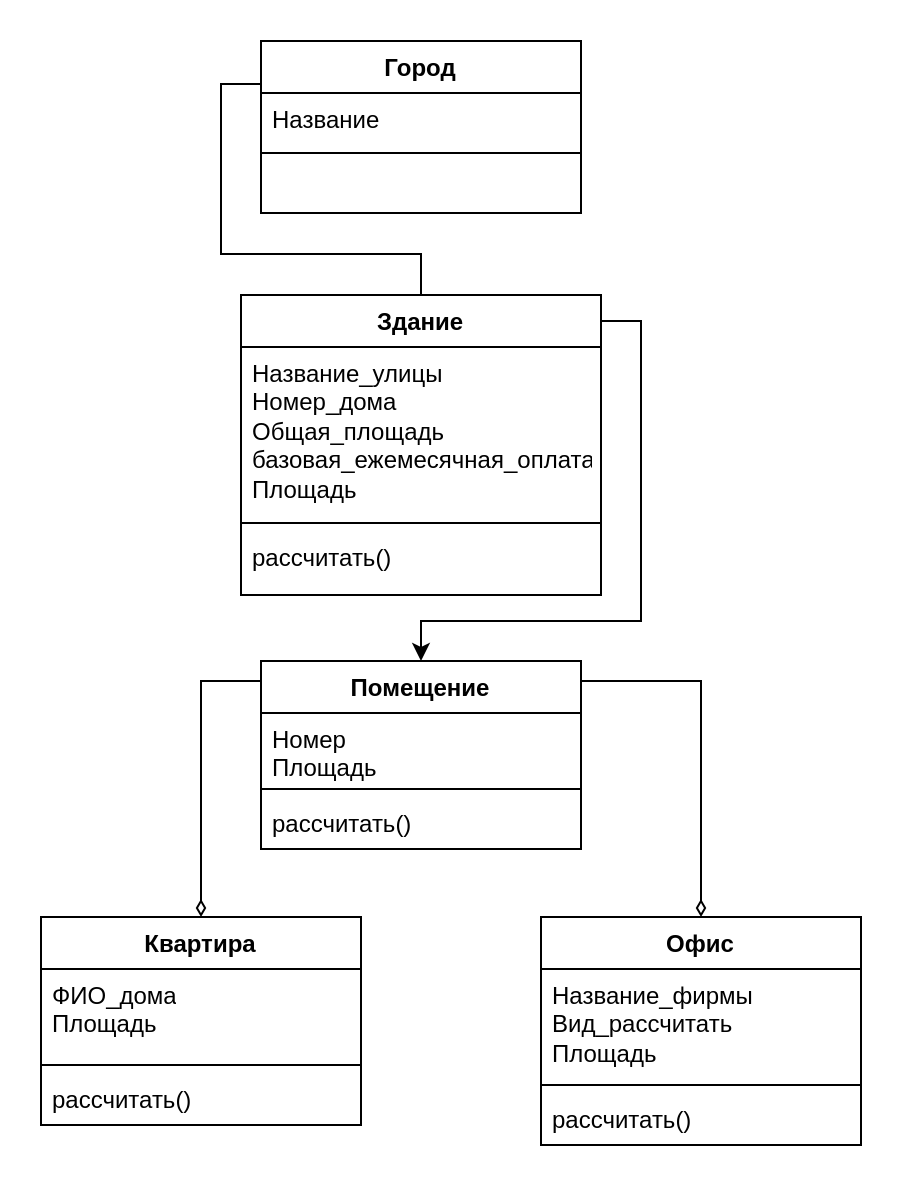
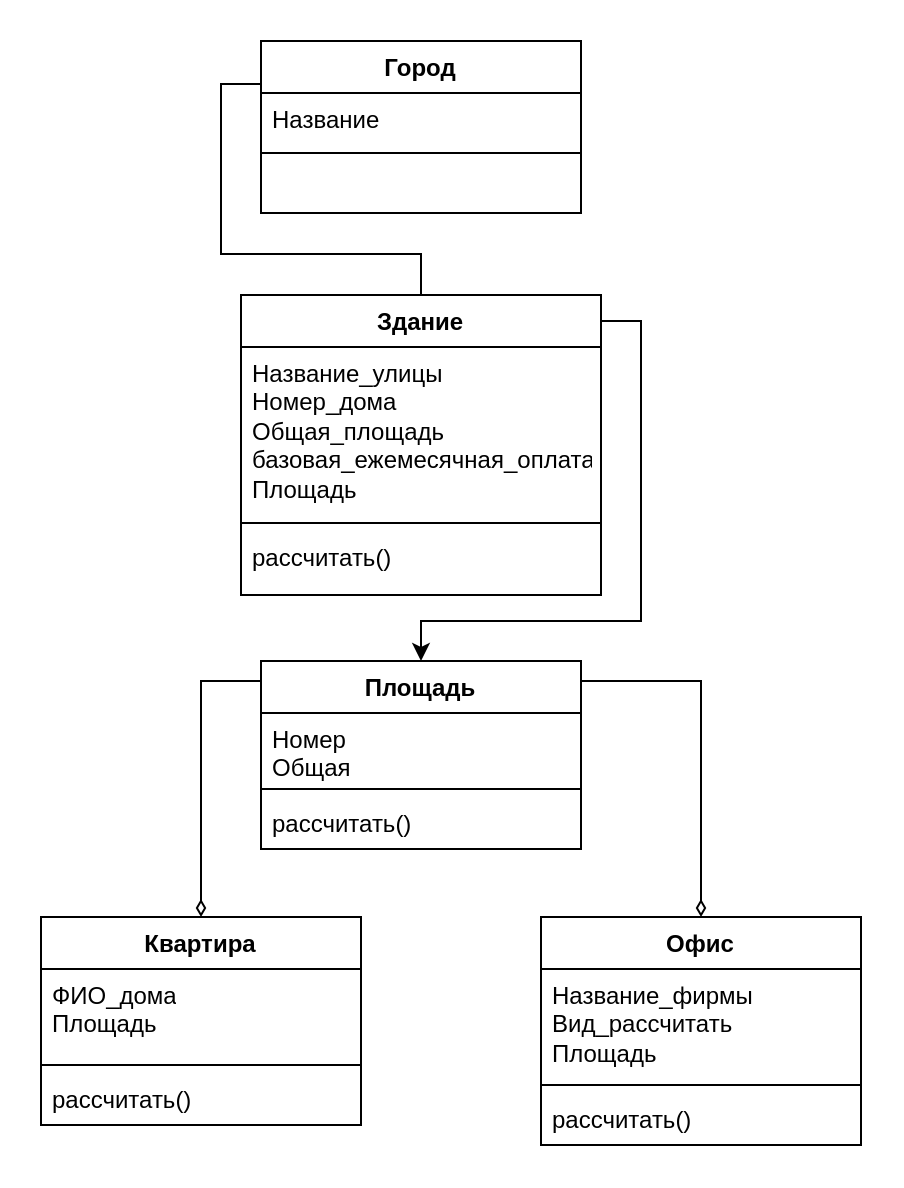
node "Помещение": label "Помещение" -> "Площадь"
node "Номер Площадь": label "Номер Площадь" -> "Номер Общая"
